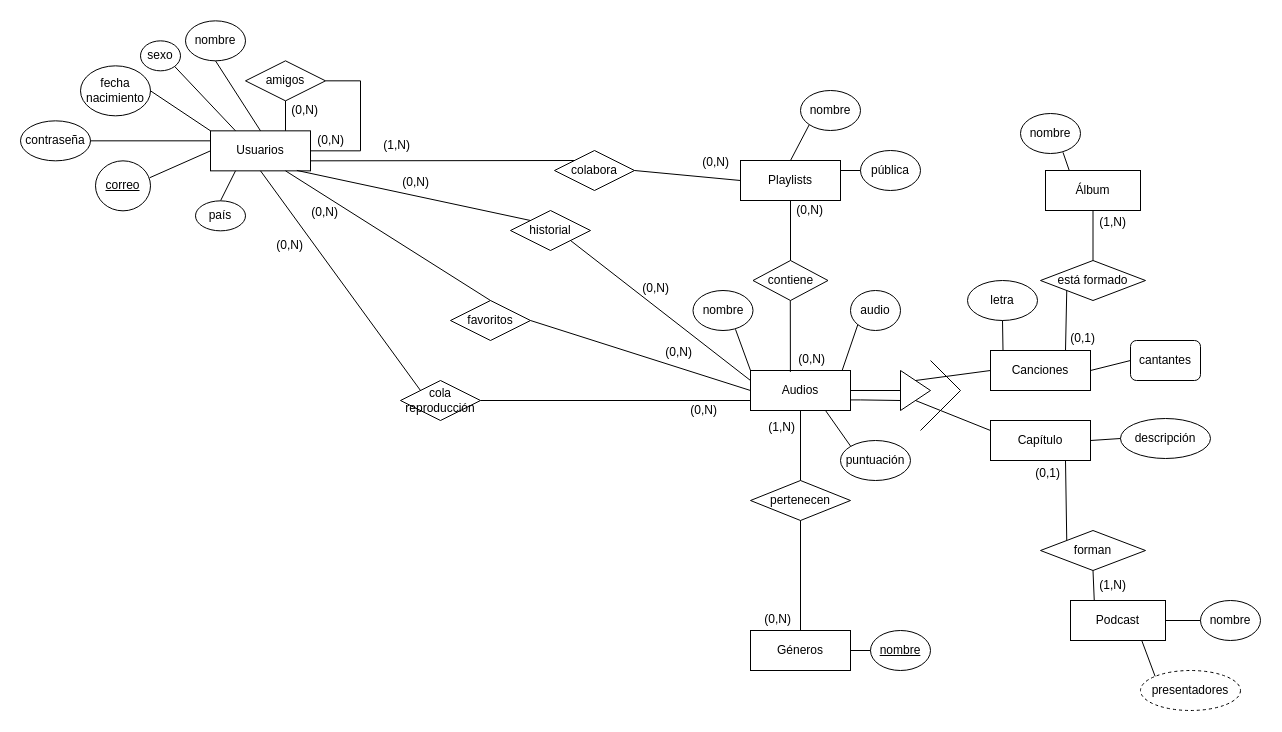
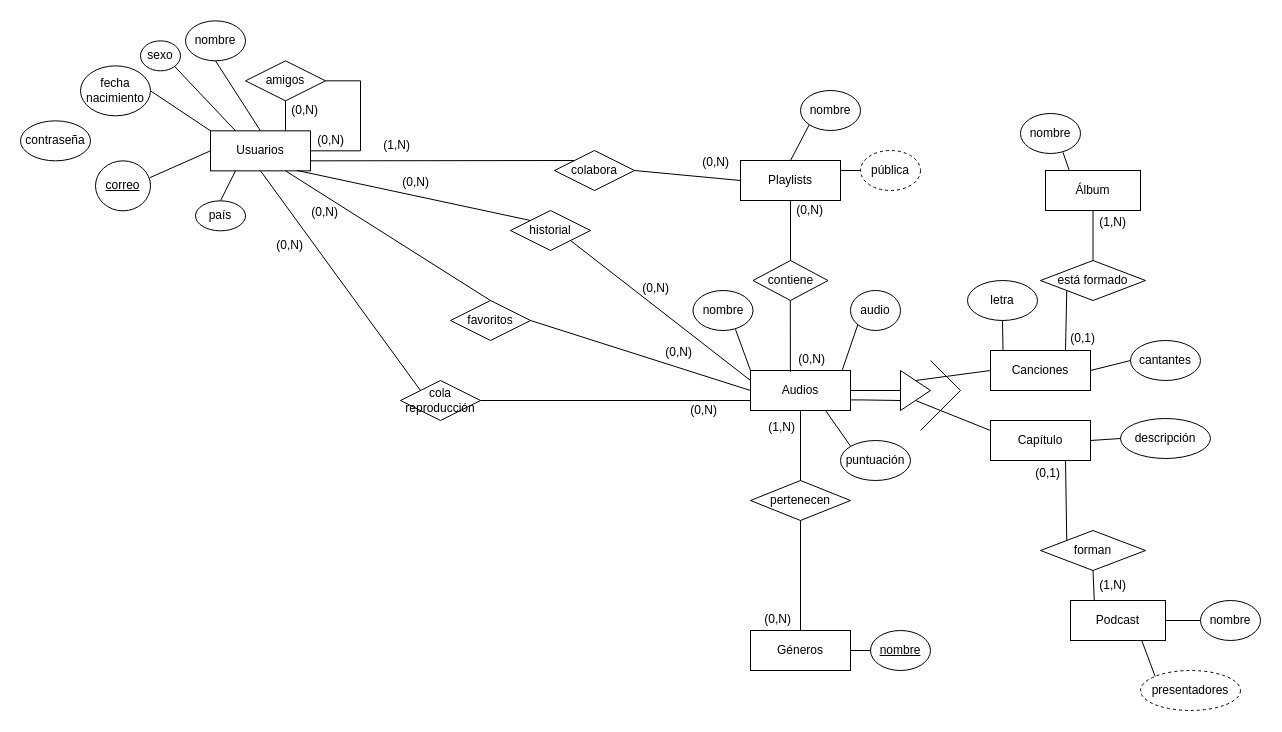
edge "contraseña" -- "Usuarios": removed
node "pública": style solid -> dashed
node "cantantes": shape rounded rectangle -> ellipse
